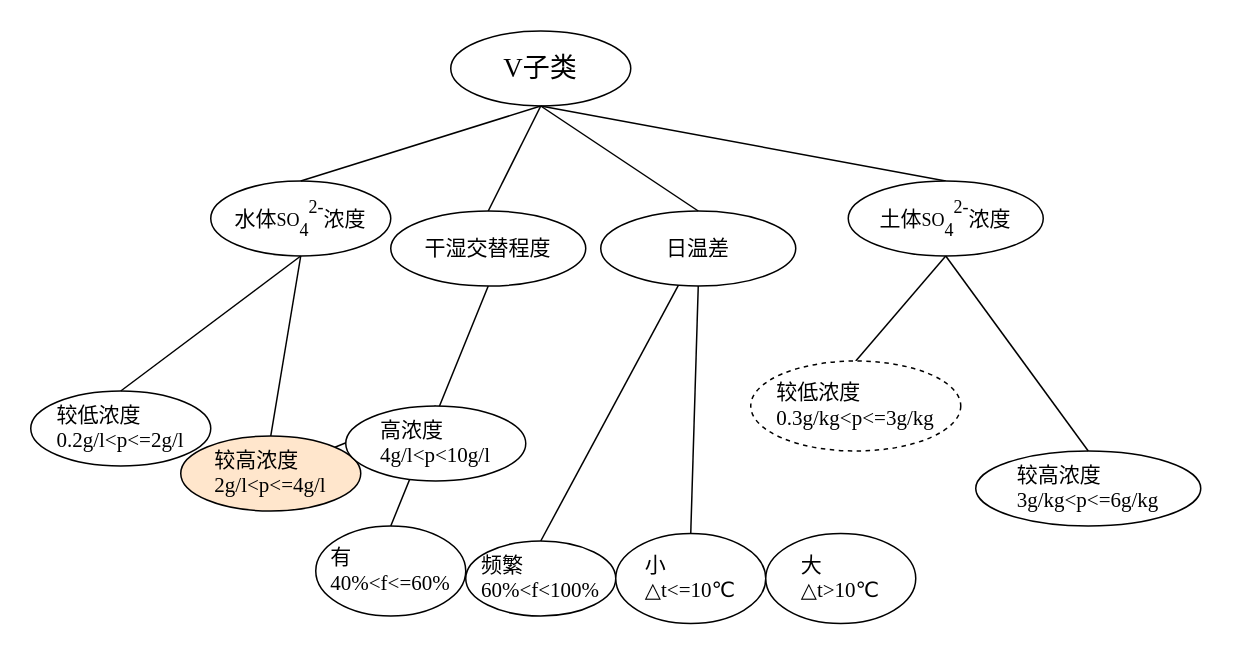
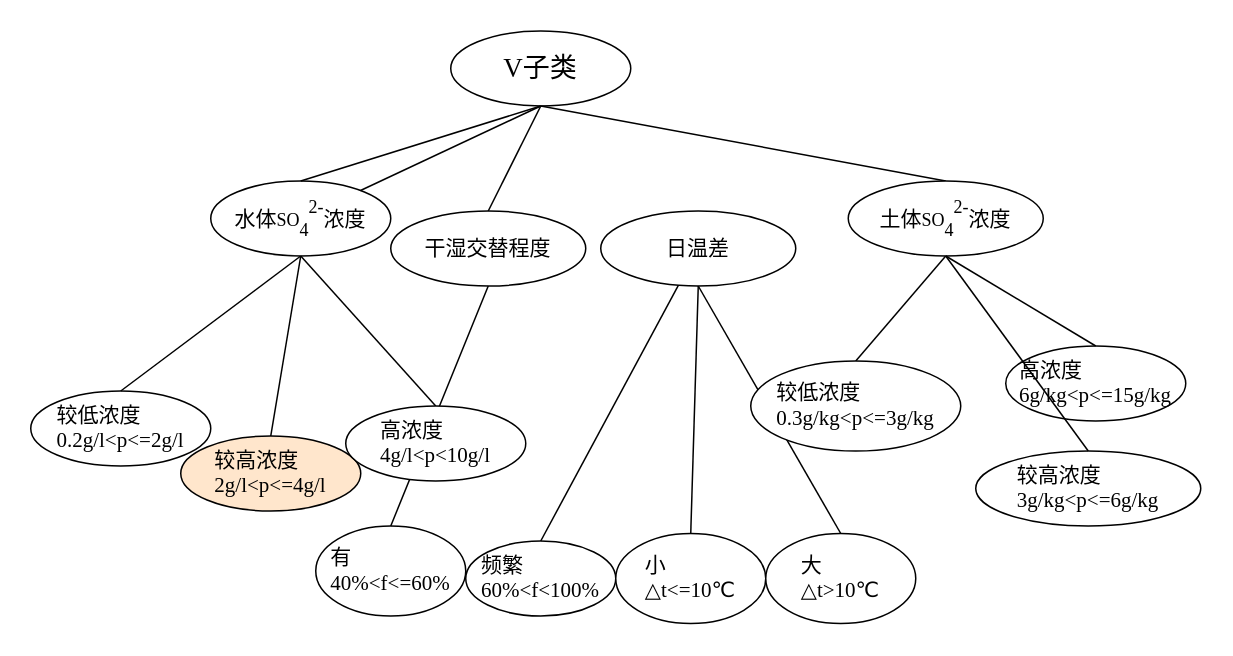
edge "V子类" -- "日温差": now "V子类" -- "水体SO42-浓度"
edge "土体SO42-浓度" -- "高浓度 6g/kg<p<=15g/kg": added
edge "日温差" -- "大 △t>10℃": added
node "高浓度 6g/kg<p<=15g/kg": added
node "较低浓度 0.3g/kg<p<=3g/kg": style dashed -> solid
edge "高浓度 4g/l<p<10g/l" -- "较高浓度 2g/l<p<=4g/l": now "高浓度 4g/l<p<10g/l" -- "水体SO42-浓度"
